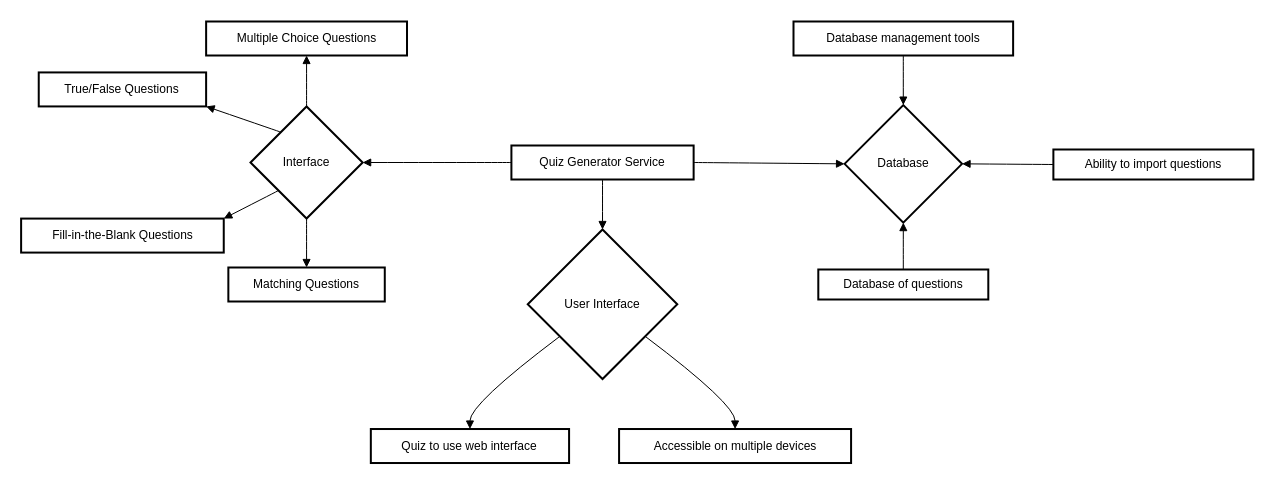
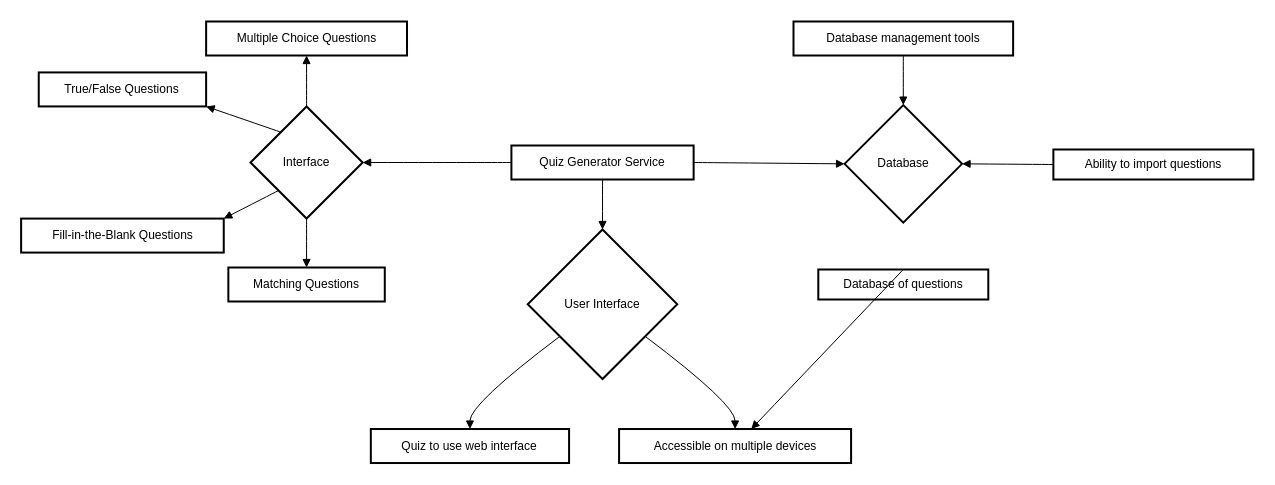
edge "Database of questions" -> "Database": now "Database of questions" -> "Accessible on multiple devices"
